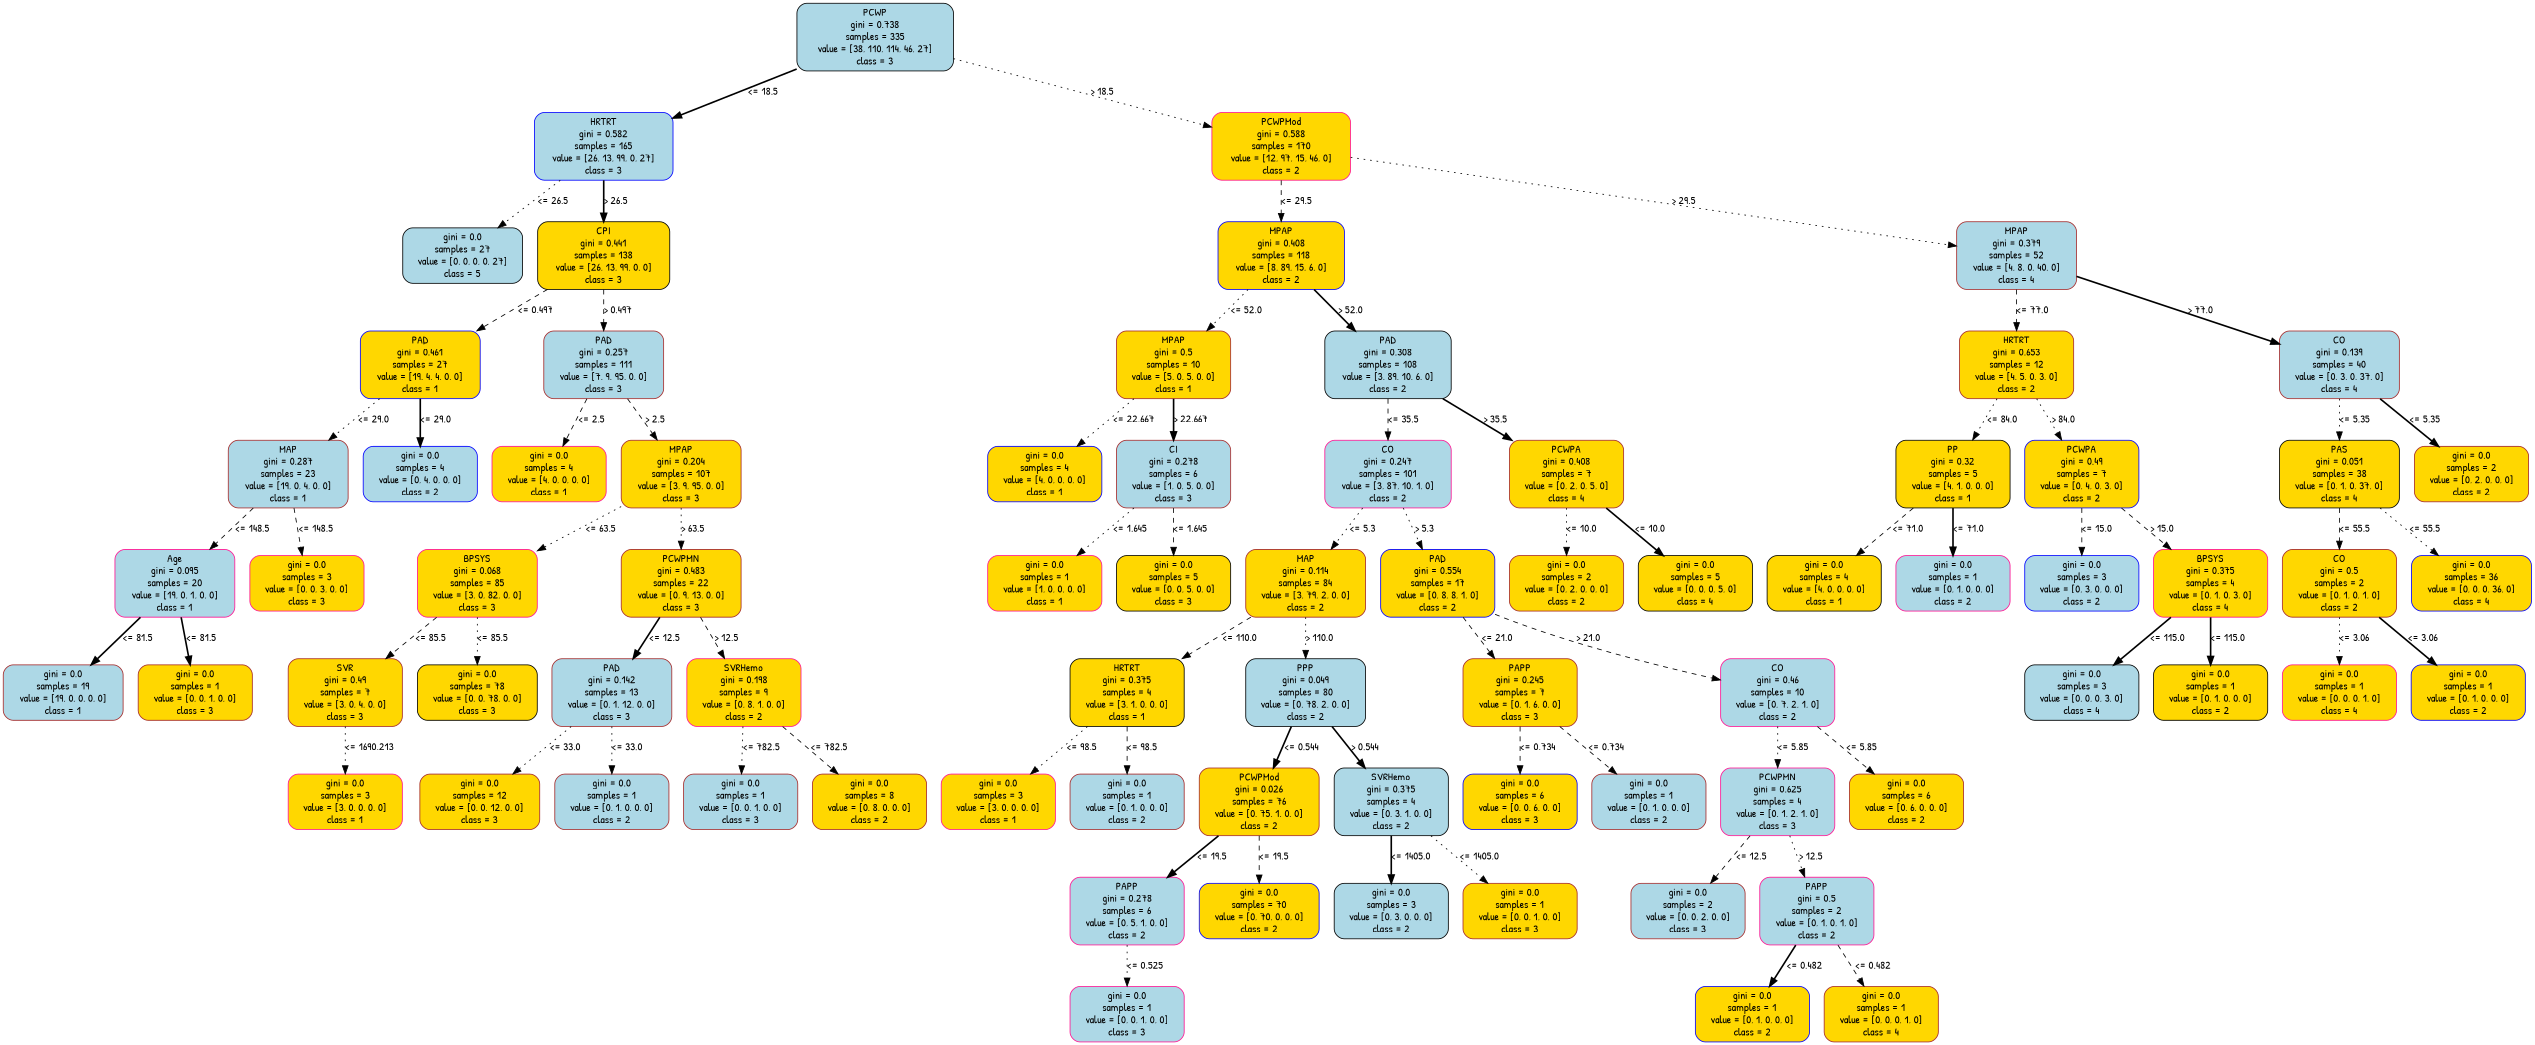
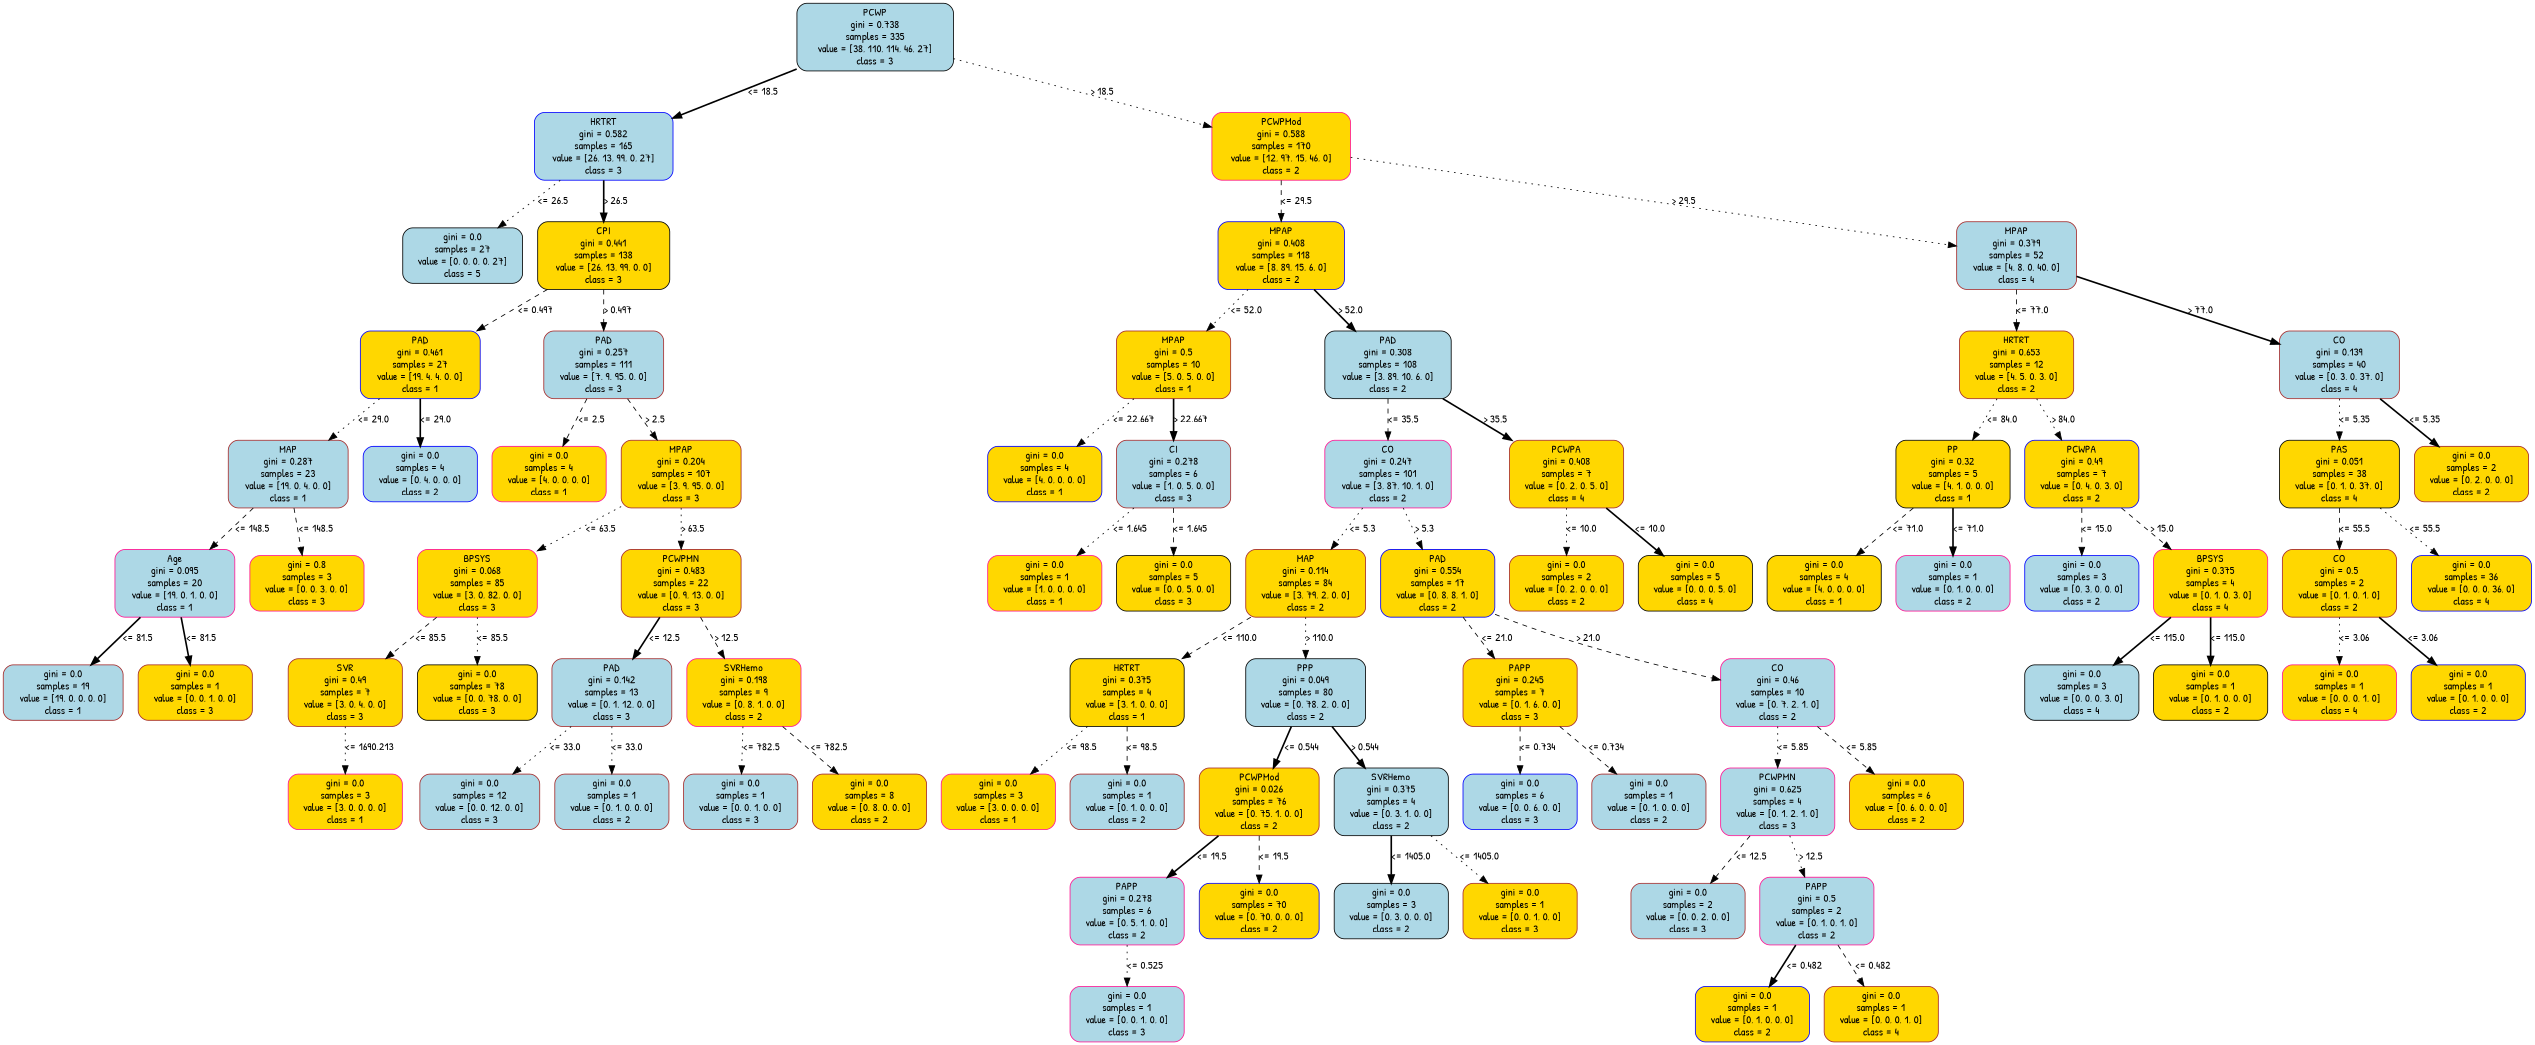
node "gini = 0.0 samples = 3 value = [0, 0, 3, 0, 0] class = 3": label "gini = 0.0 samples = 3 value = [0, 0, 3, 0, 0] class = 3" -> "gini = 0.8 samples = 3 value = [0, 0, 3, 0, 0] class = 3"
node "gini = 0.0 samples = 12 value = [0, 0, 12, 0, 0] class = 3": fillcolor gold -> lightblue
node "gini = 0.0 samples = 6 value = [0, 0, 6, 0, 0] class = 3": fillcolor gold -> lightblue
